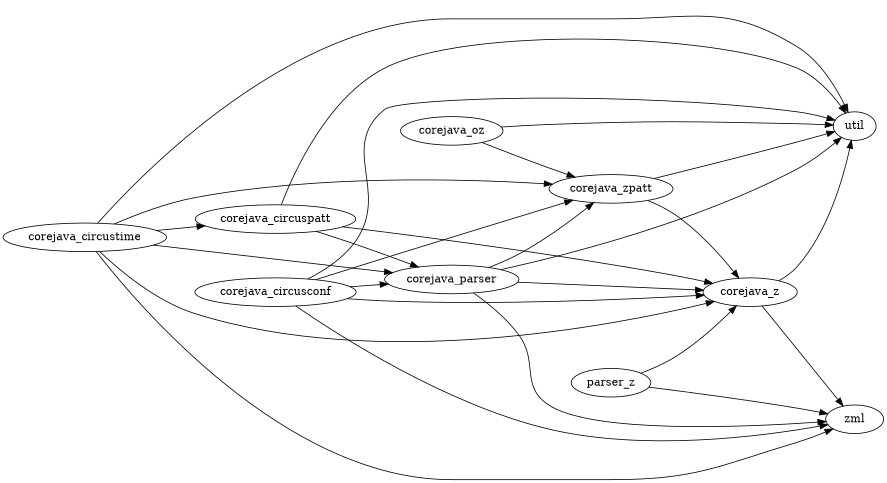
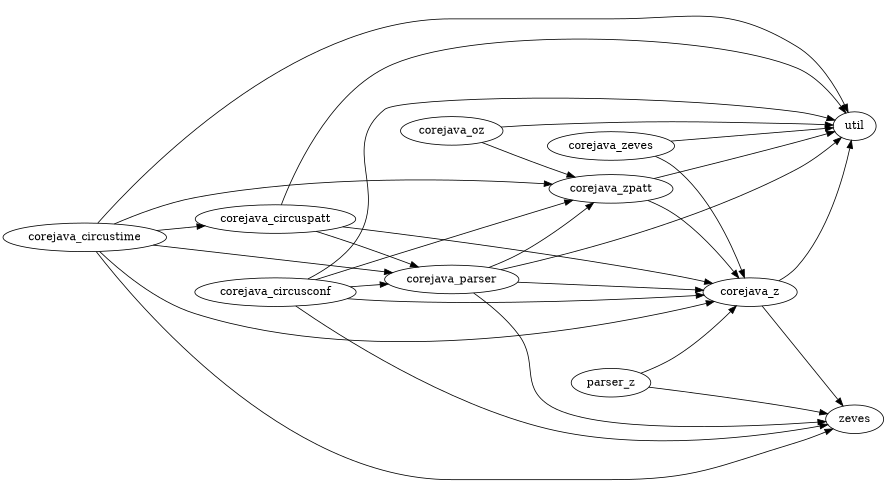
node "corejava_zeves": added
node "zml": label "zml" -> "zeves"
